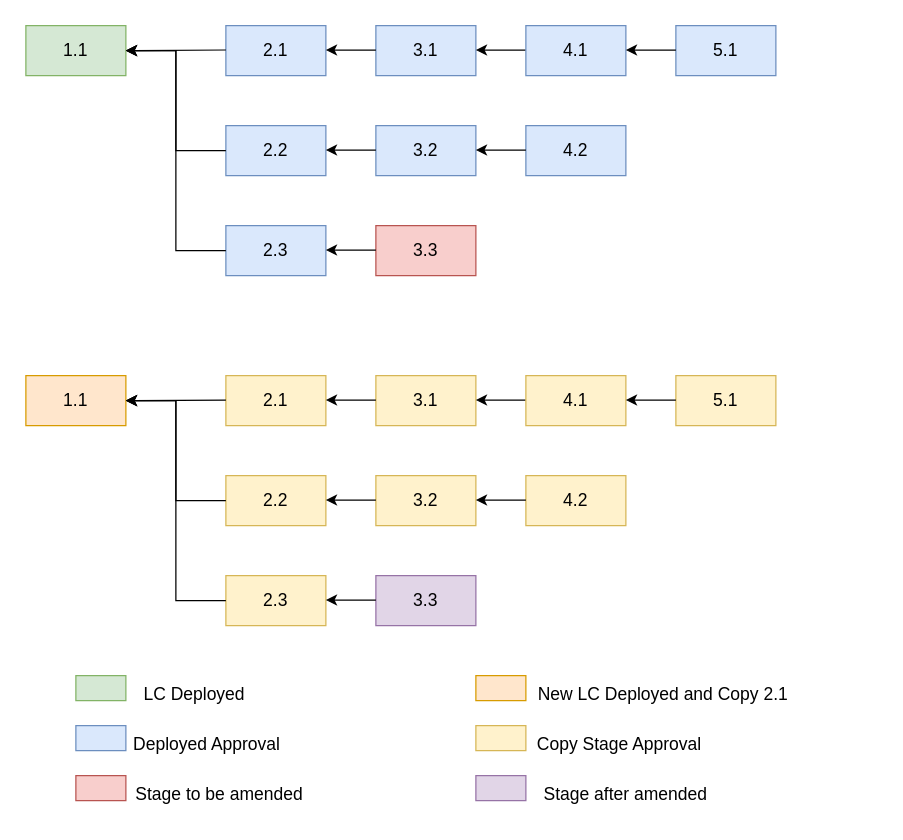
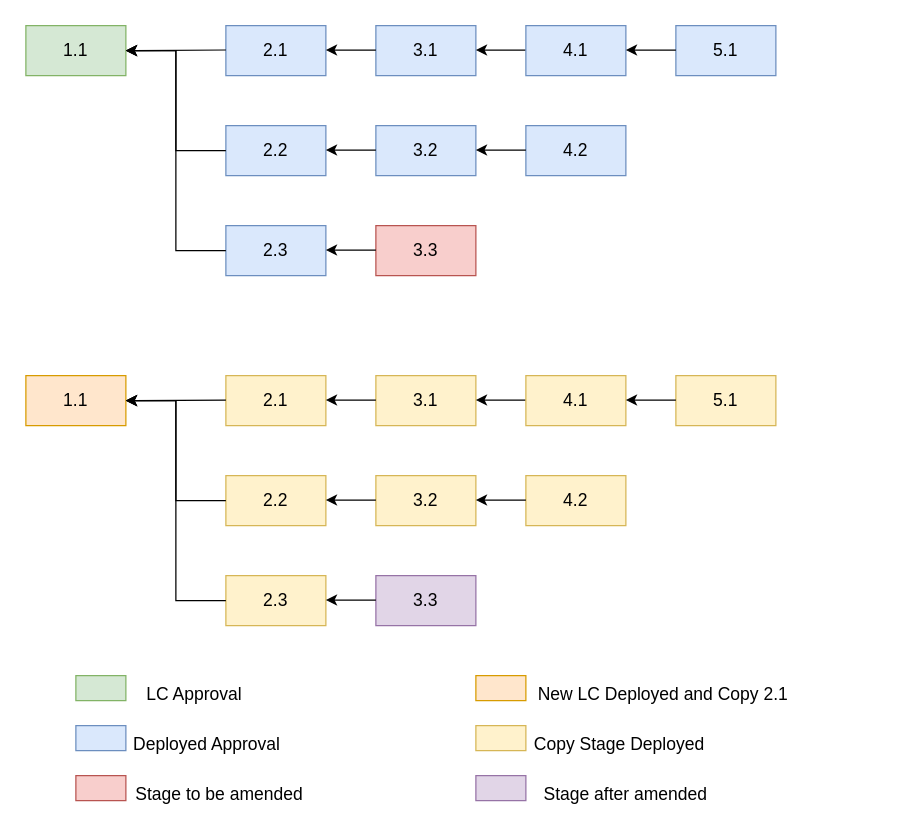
node "LC Deployed": label "LC Deployed" -> "LC Approval"
node "Copy Stage Approval": label "Copy Stage Approval" -> "Copy Stage Deployed"
